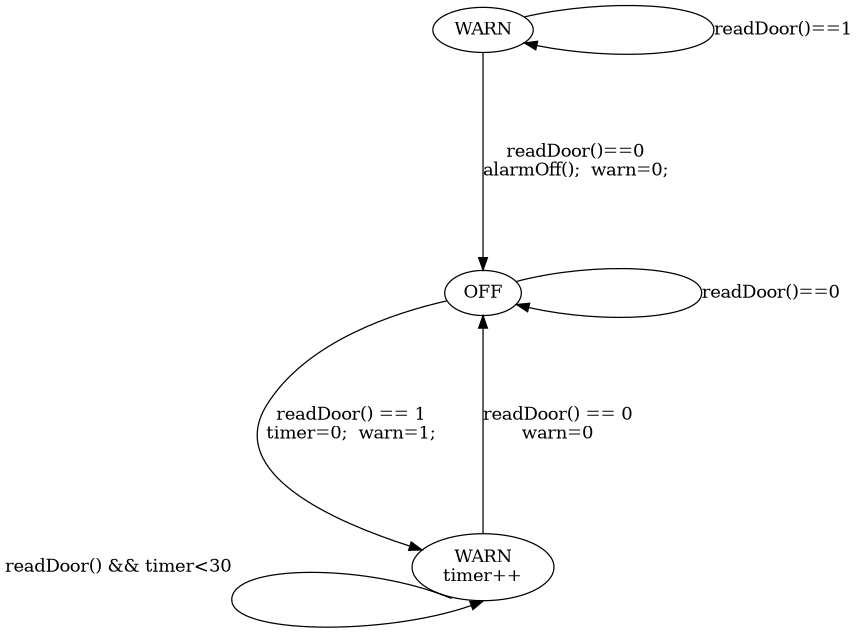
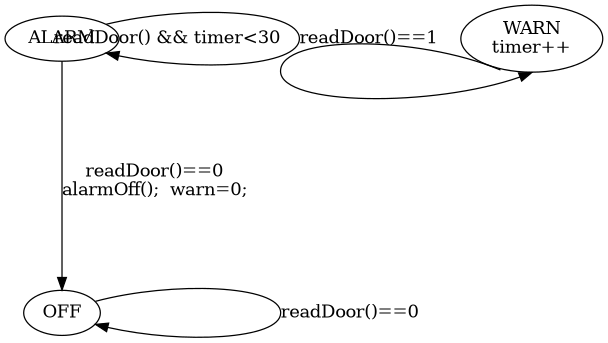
node "WARN": label "WARN" -> "ALARM"
edge "OFF" -> "WARN timer++": removed, label "readDoor() == 1 timer=0;  warn=1;"
edge "WARN timer++" -> "OFF": removed, label "readDoor() == 0 warn=0"
